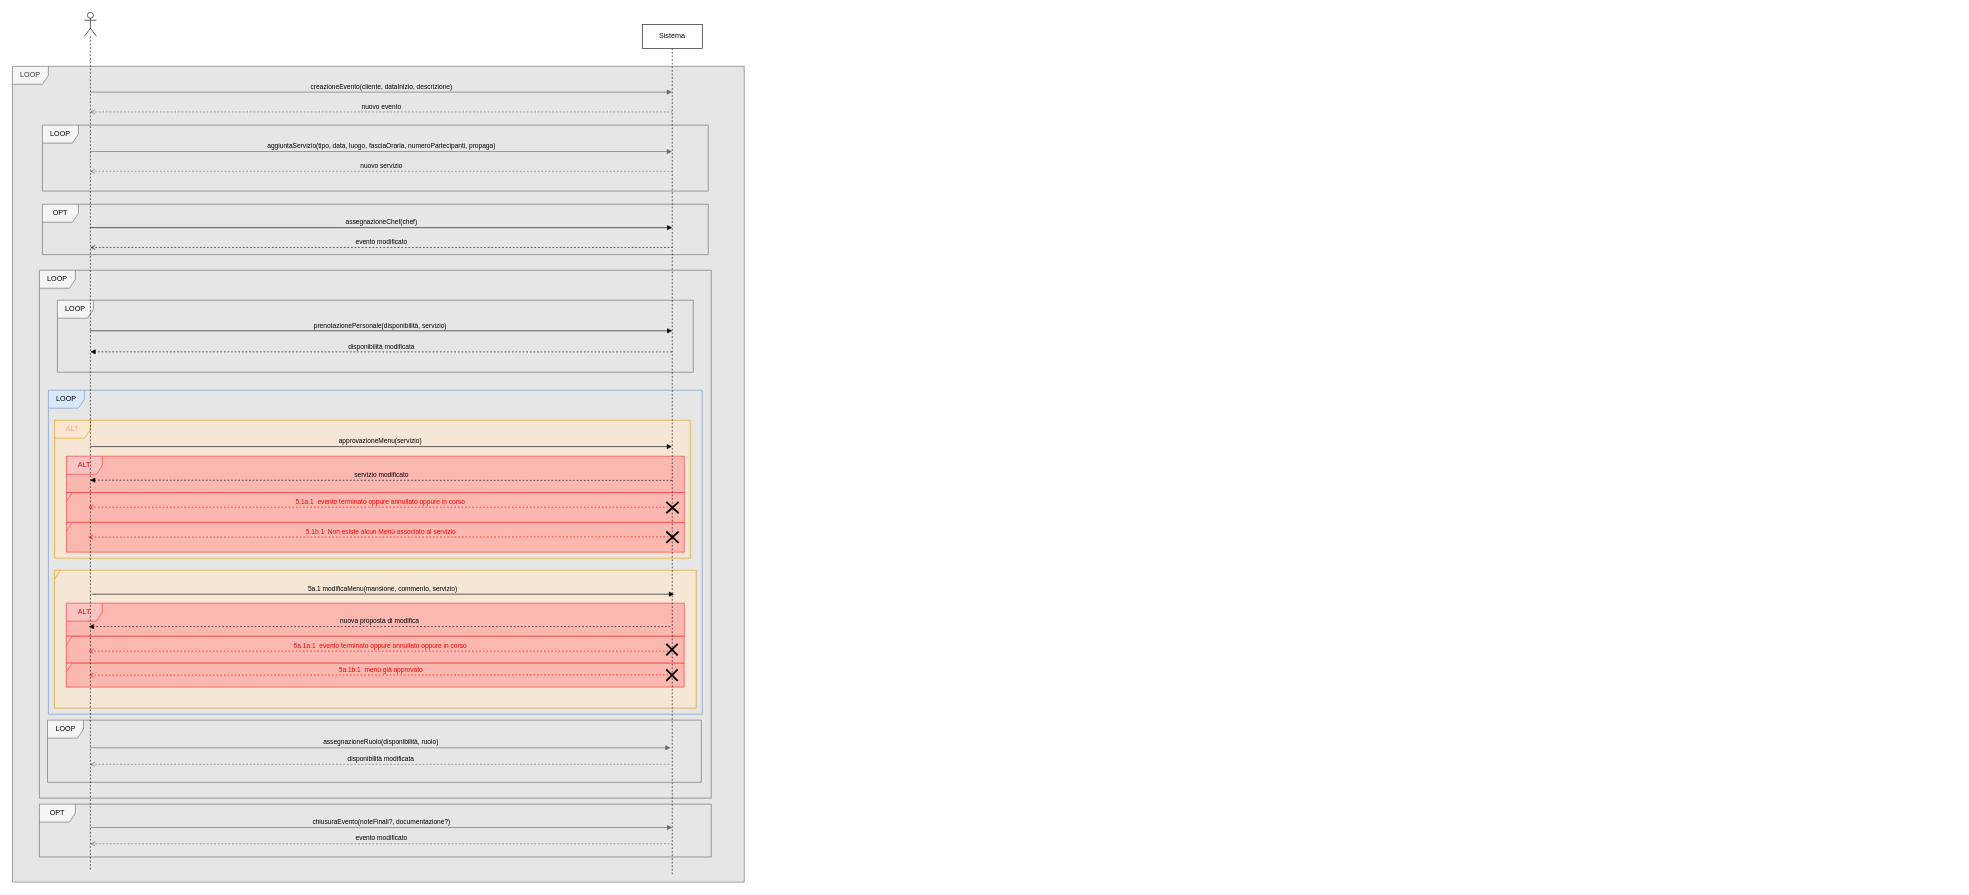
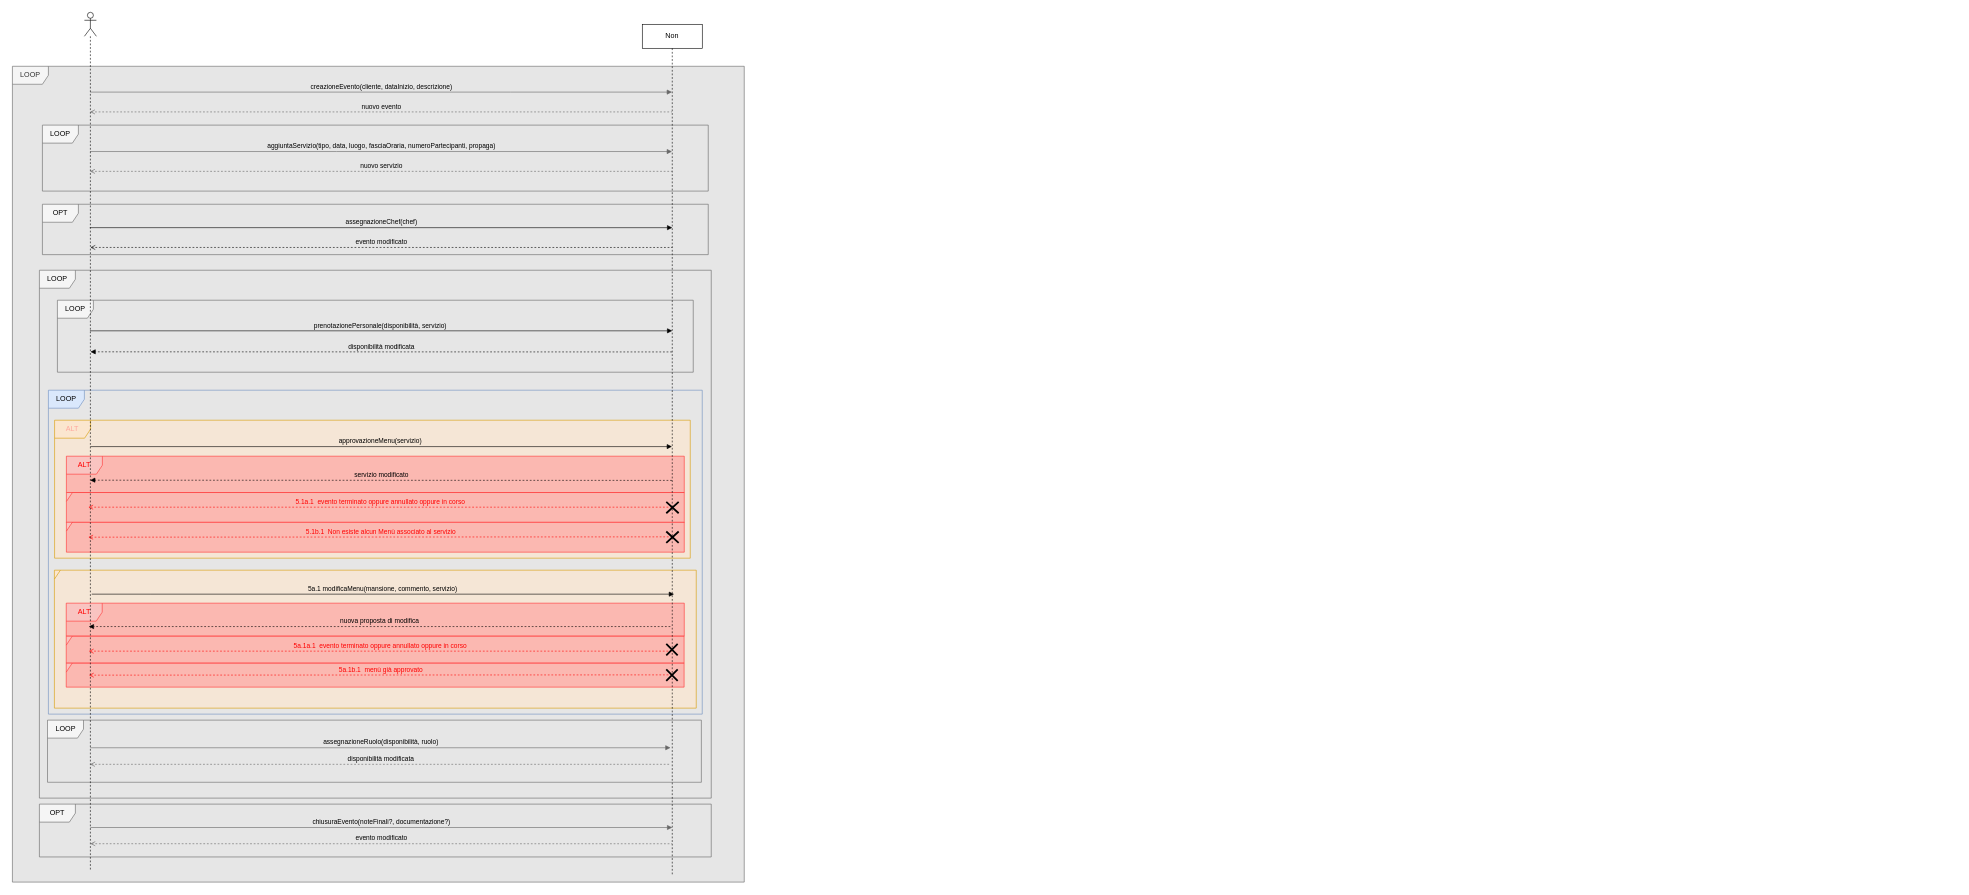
node "Sistema": label "Sistema" -> "Non"
